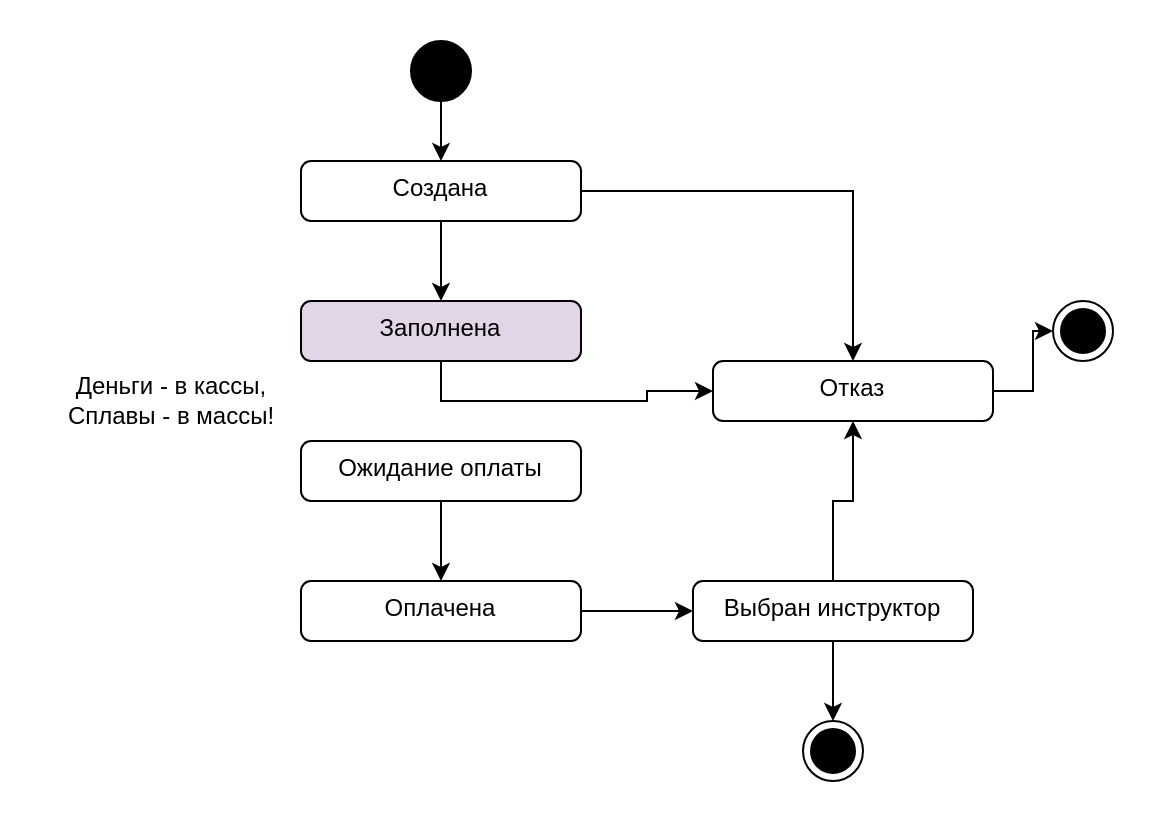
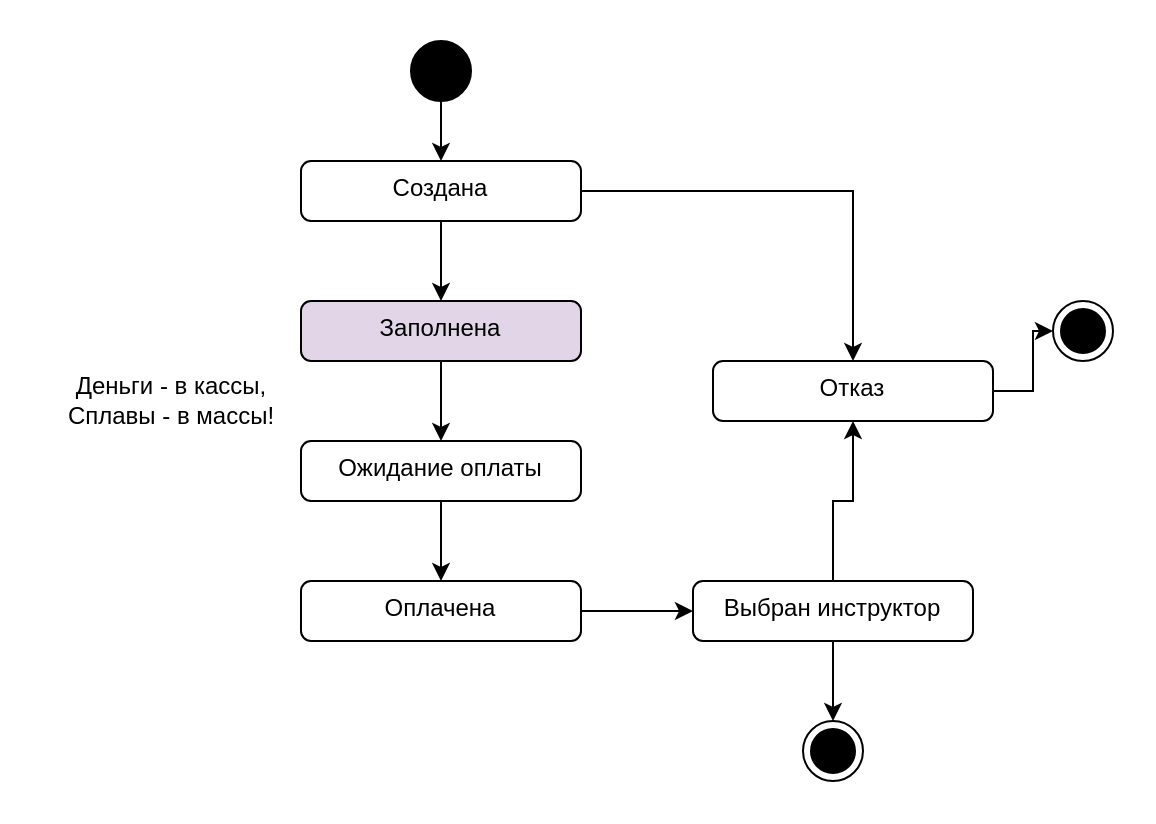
edge "Заполнена" -> "Отказ": now "Заполнена" -> "Ожидание оплаты"
